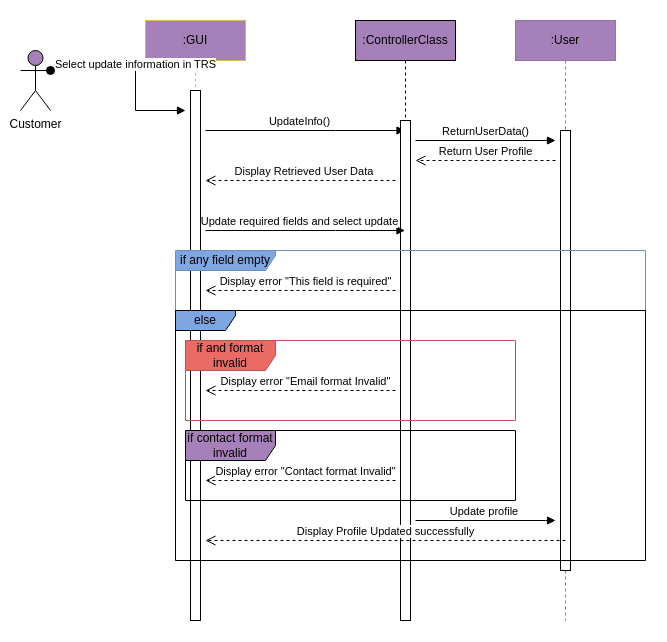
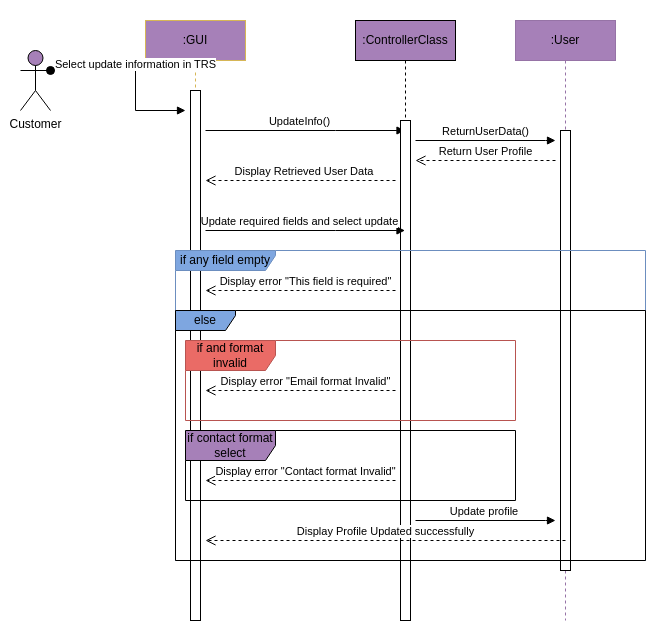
node "if contact format invalid": label "if contact format invalid" -> "if contact format select"
